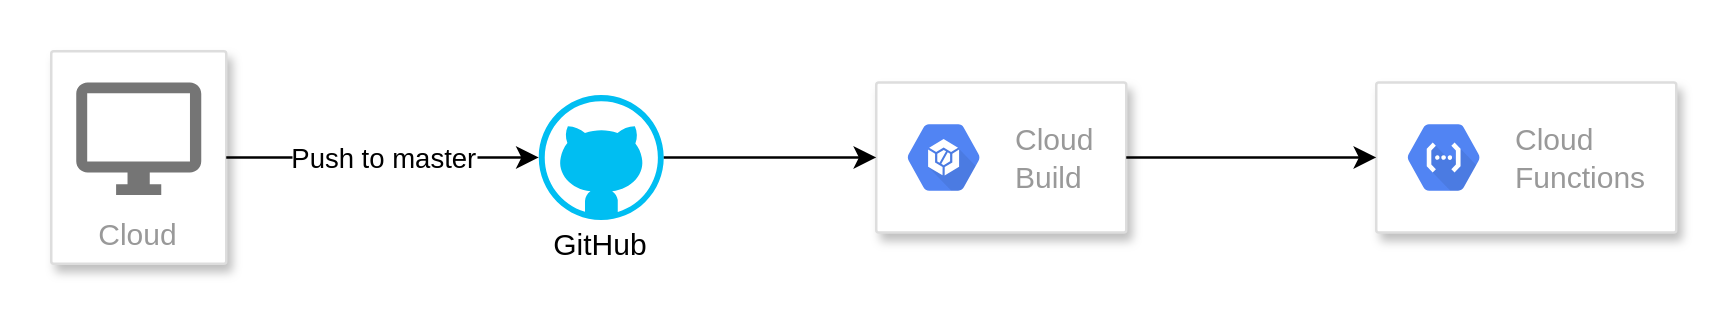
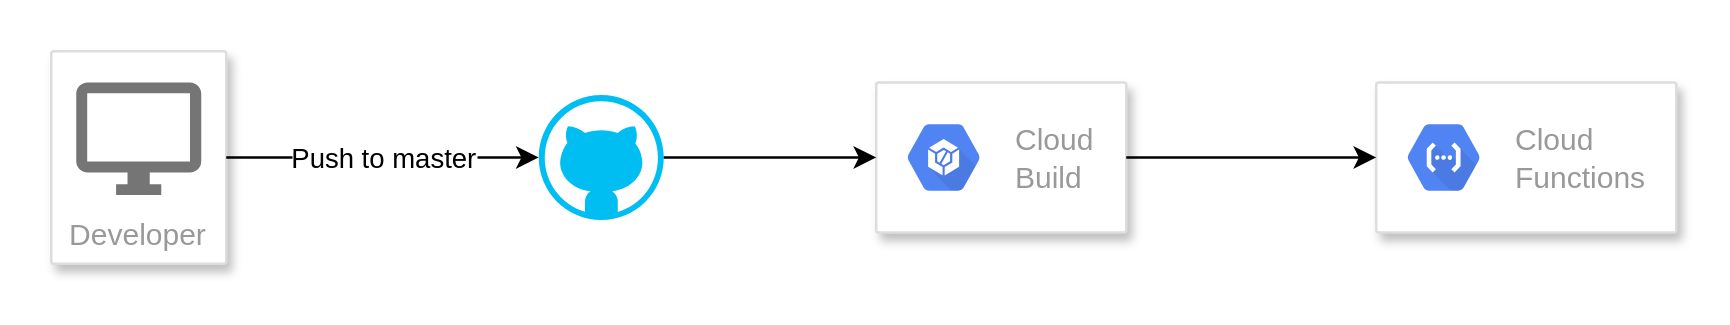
node "Cloud": label "Cloud" -> "Developer"
node "GitHub": removed
